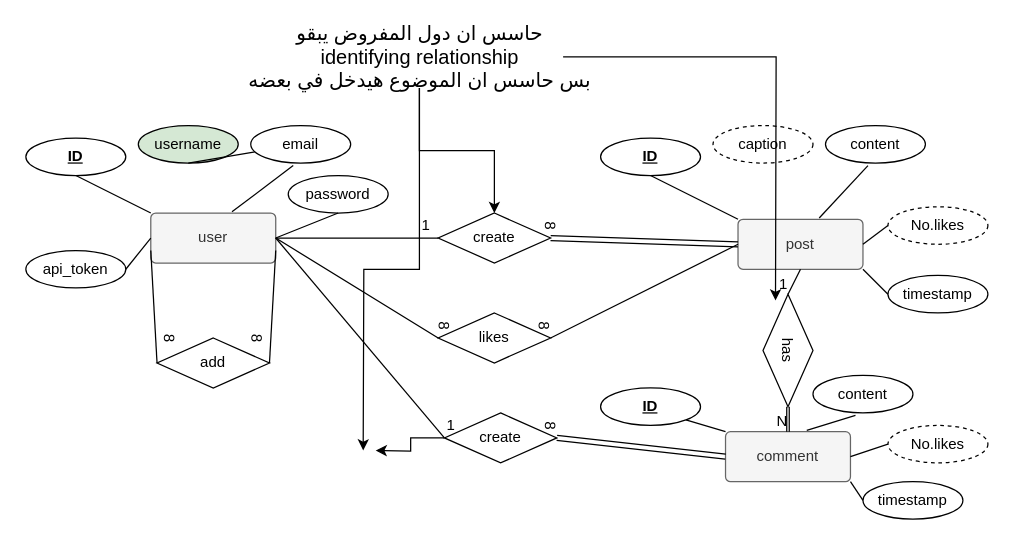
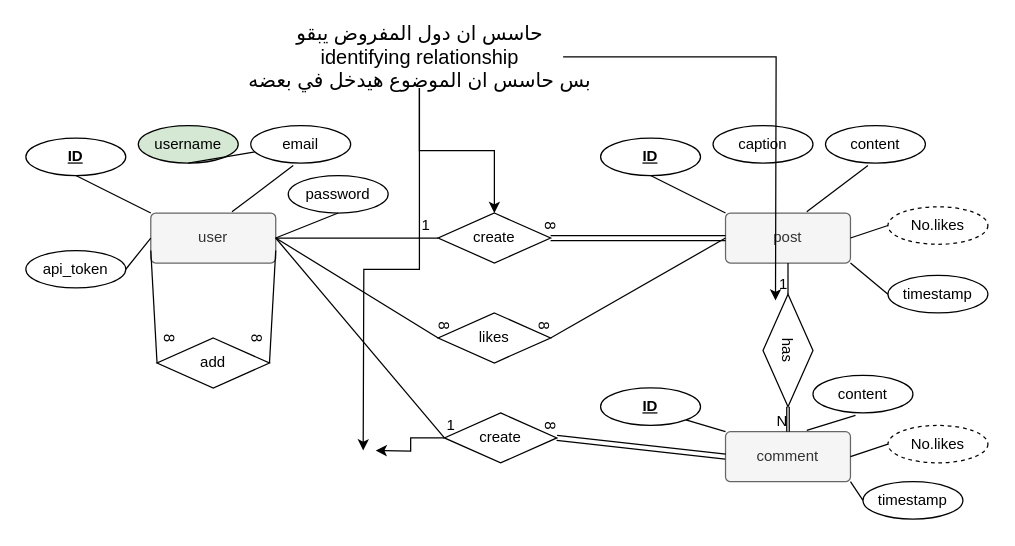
node "caption": style dashed -> solid
node "post": moved (801, 244) -> (788, 238)
